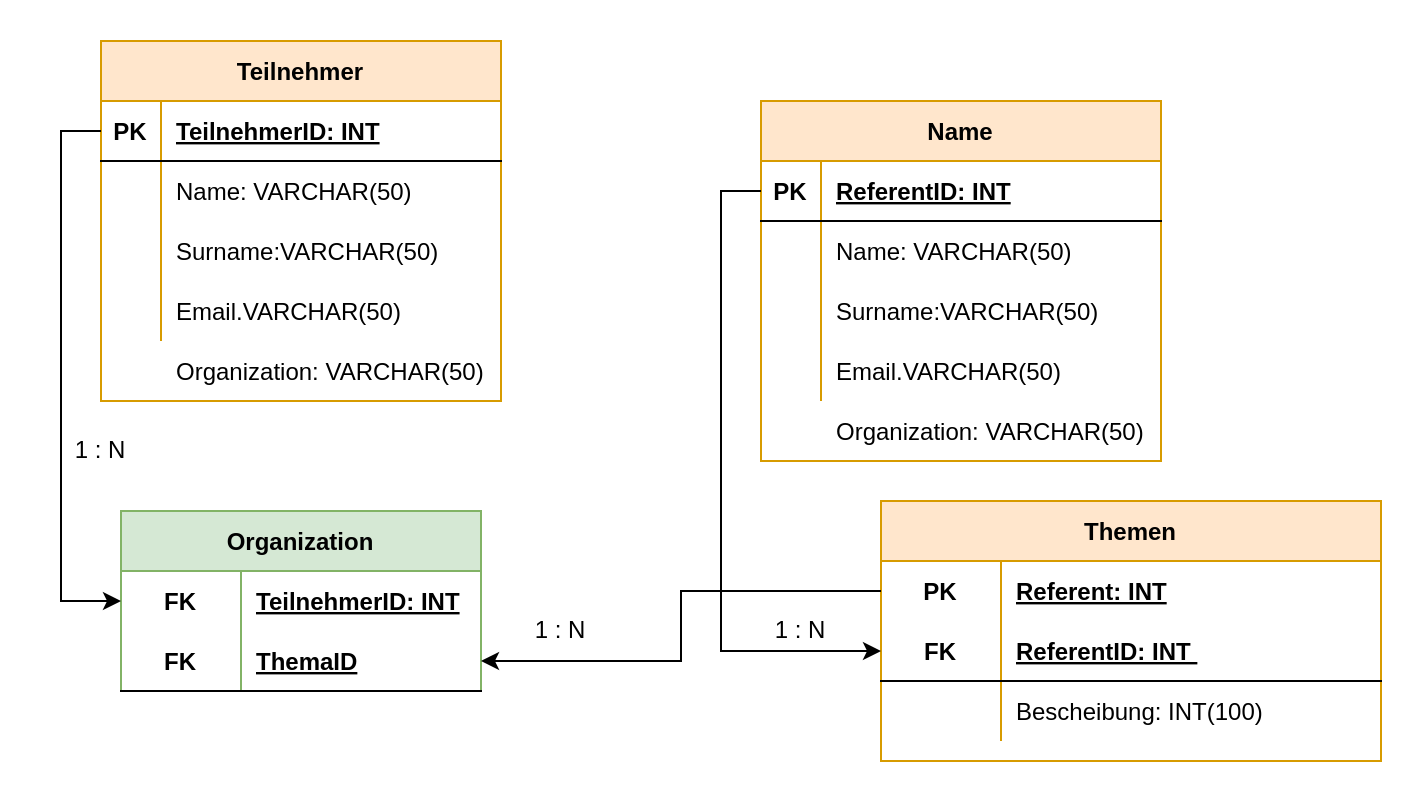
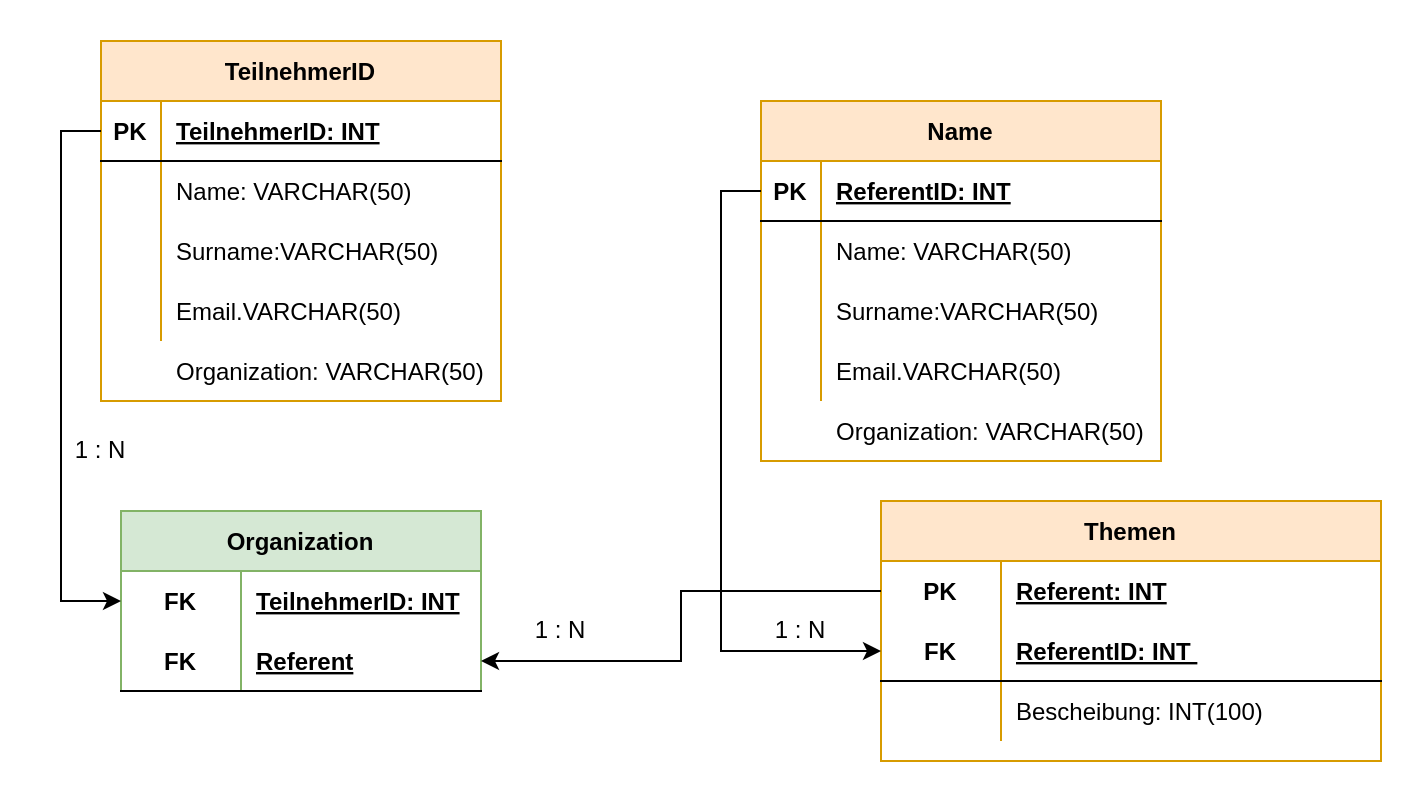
node "Teilnehmer": label "Teilnehmer" -> "TeilnehmerID"
node "ThemaID": label "ThemaID" -> "Referent"
